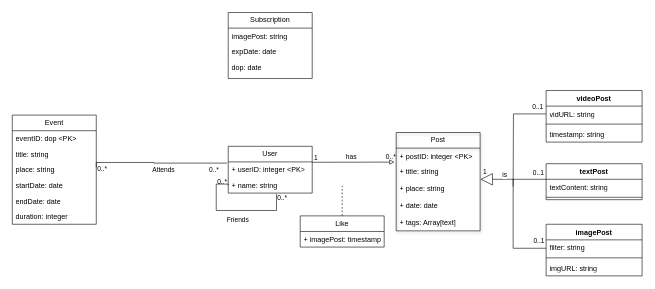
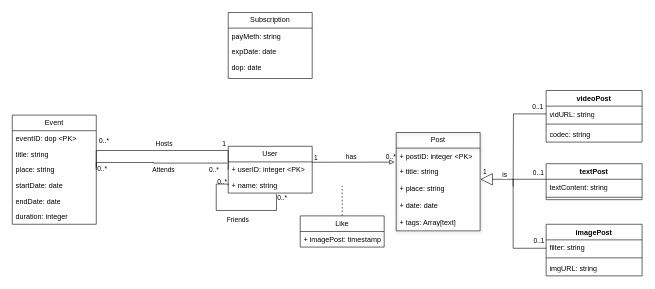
node "imagePost: string": label "imagePost: string" -> "payMeth: string"
node "timestamp: string": label "timestamp: string" -> "codec: string"
edge "place: string" -- "+ userID: integer <PK>": added, labels "0..*", "Hosts", "1"
